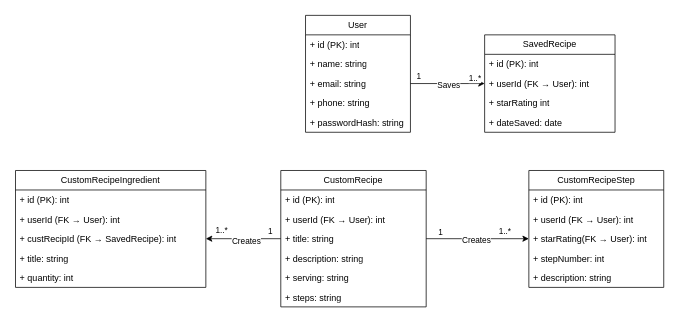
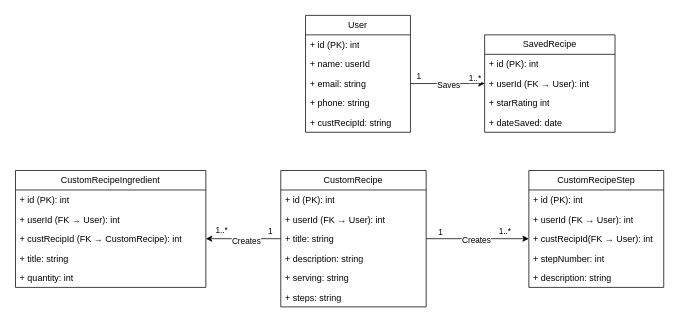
node "+ name: string": label "+ name: string" -> "+ name: userId"
node "+ passwordHash: string": label "+ passwordHash: string" -> "+ custRecipId: string"
node "+ custRecipId (FK → SavedRecipe): int": label "+ custRecipId (FK → SavedRecipe): int" -> "+ custRecipId (FK → CustomRecipe): int"
node "+ starRating(FK → User): int": label "+ starRating(FK → User): int" -> "+ custRecipId(FK → User): int"
